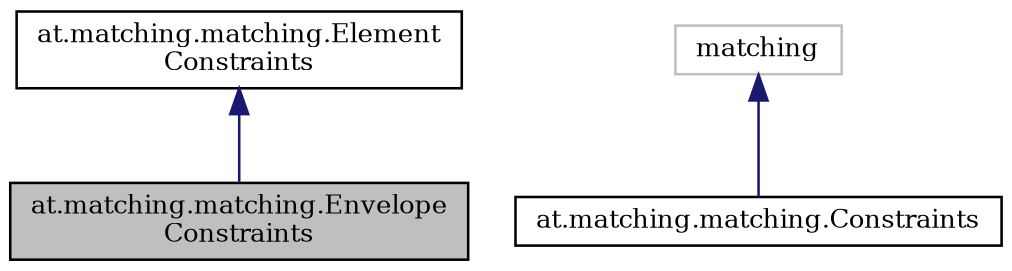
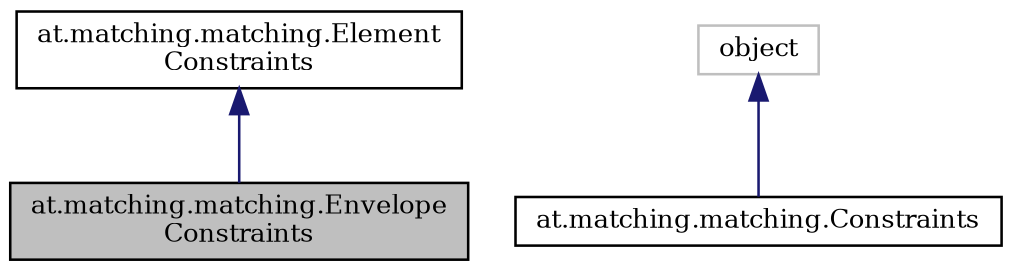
node "matching": label "matching" -> "object"
